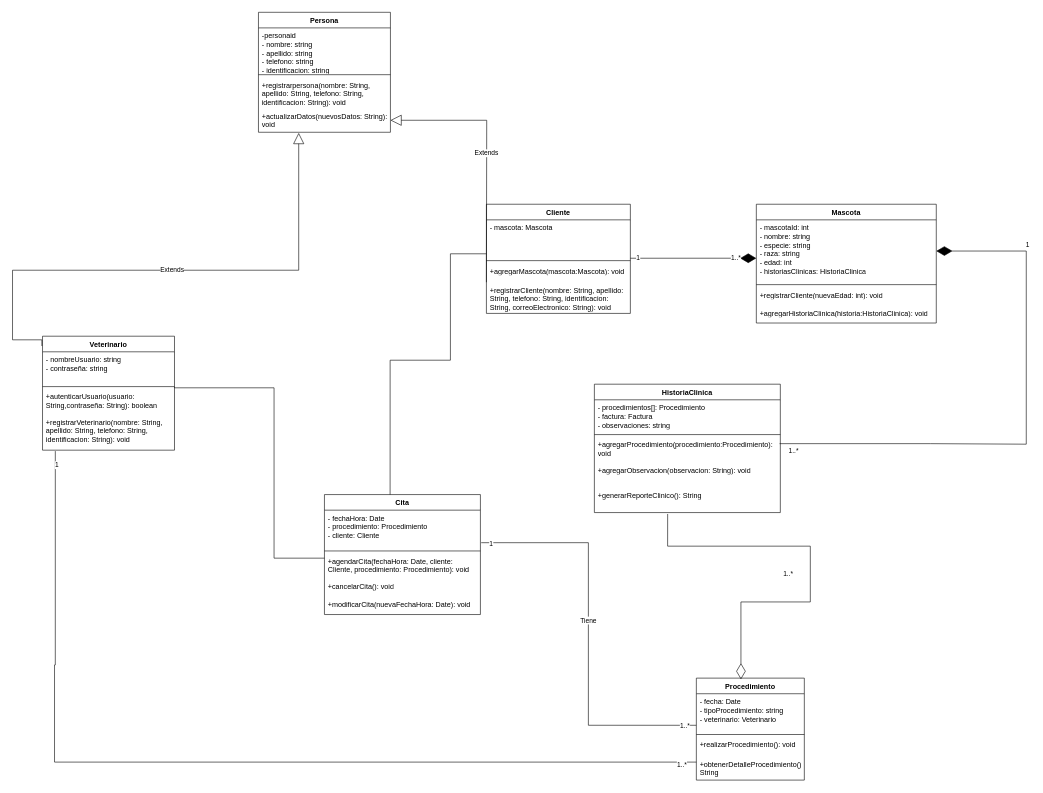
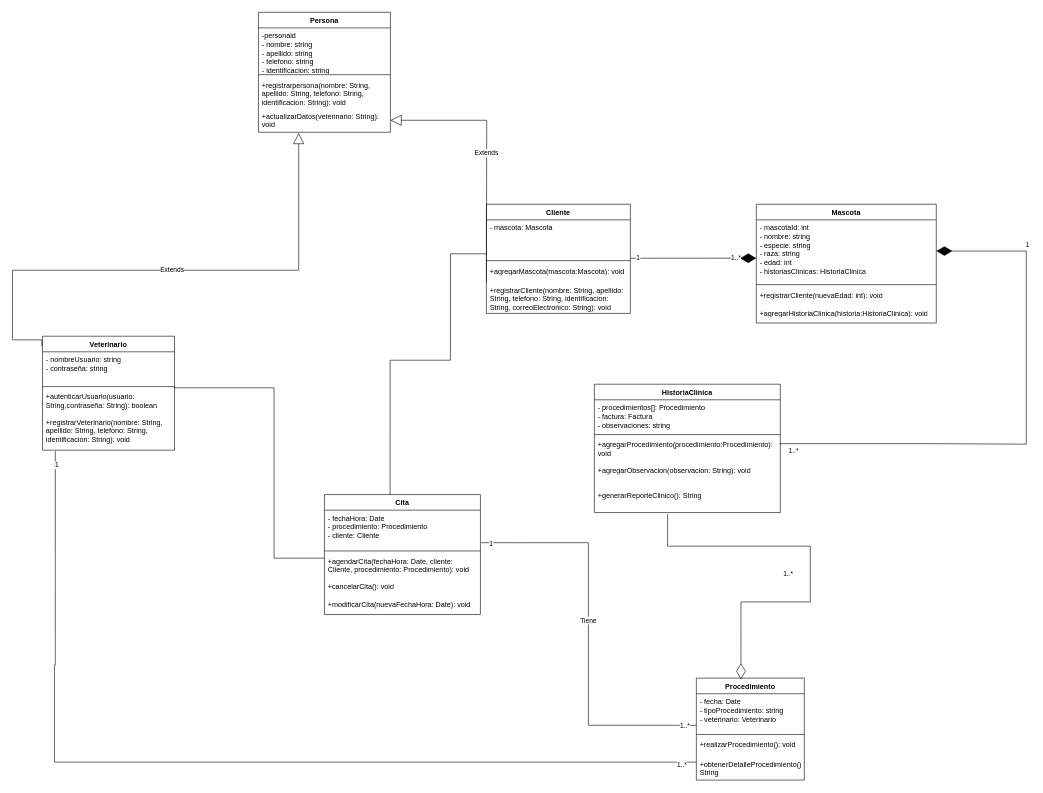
node "+actualizarDatos(nuevosDatos: String): void": label "+actualizarDatos(nuevosDatos: String): void" -> "+actualizarDatos(veterinario: String): void"
